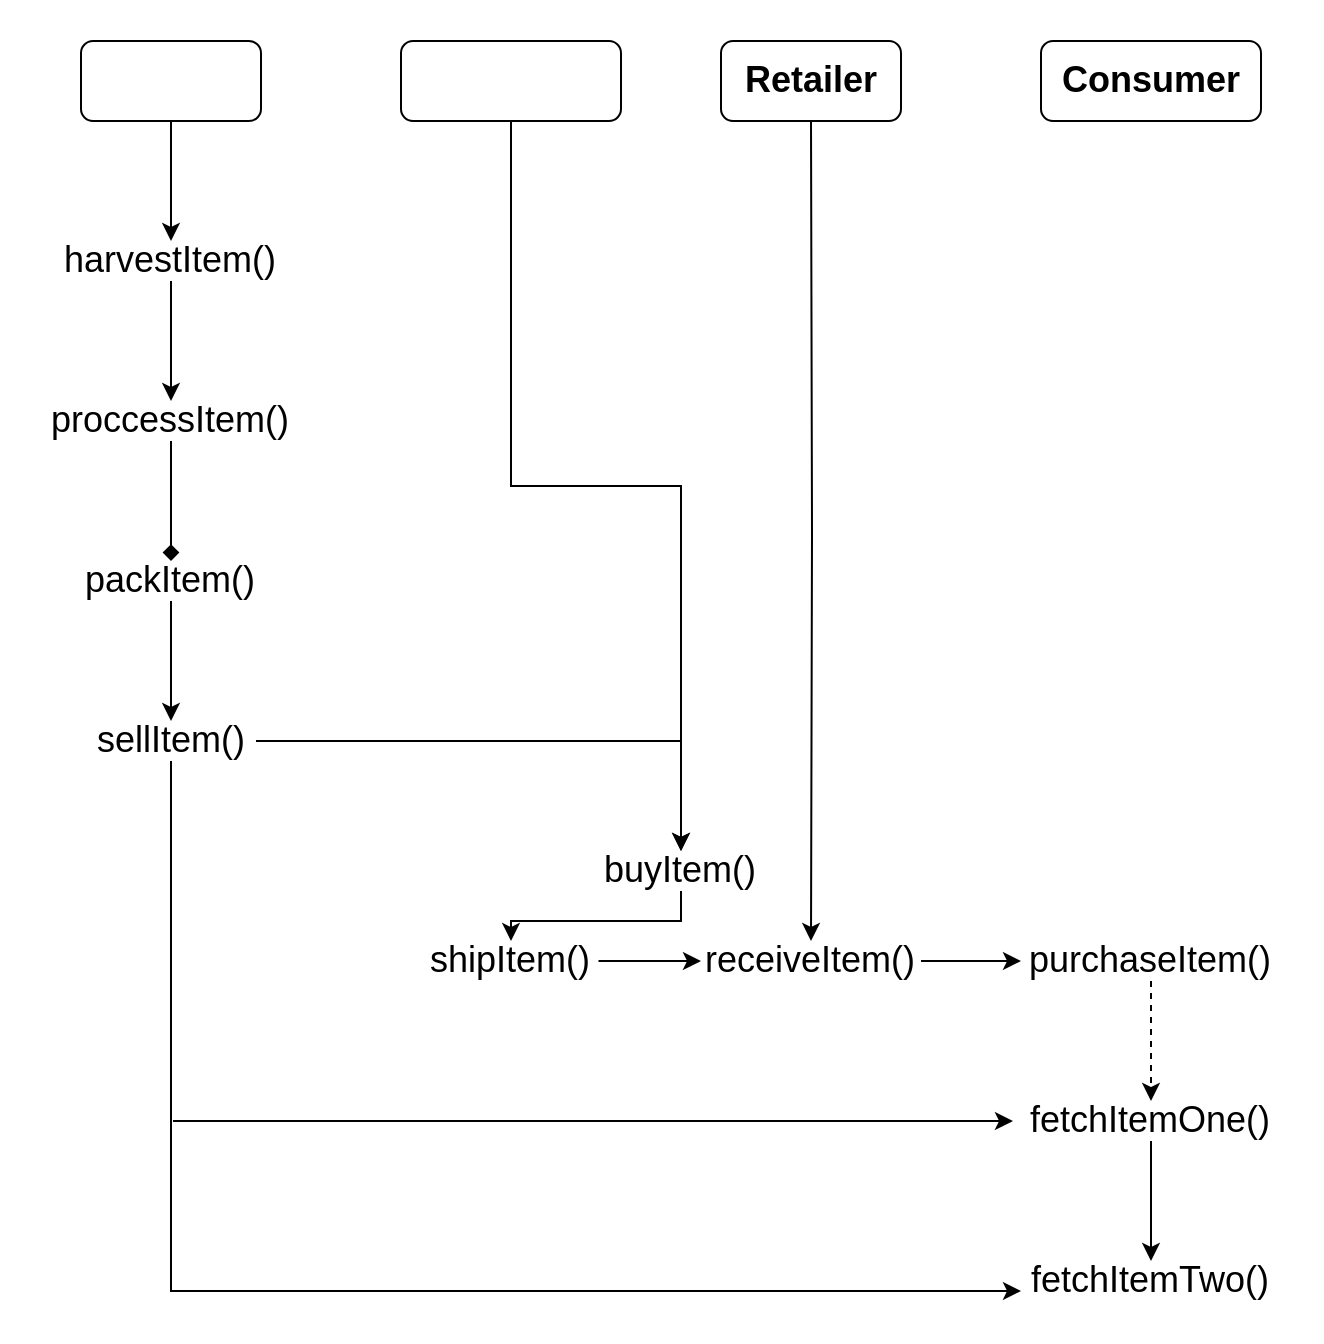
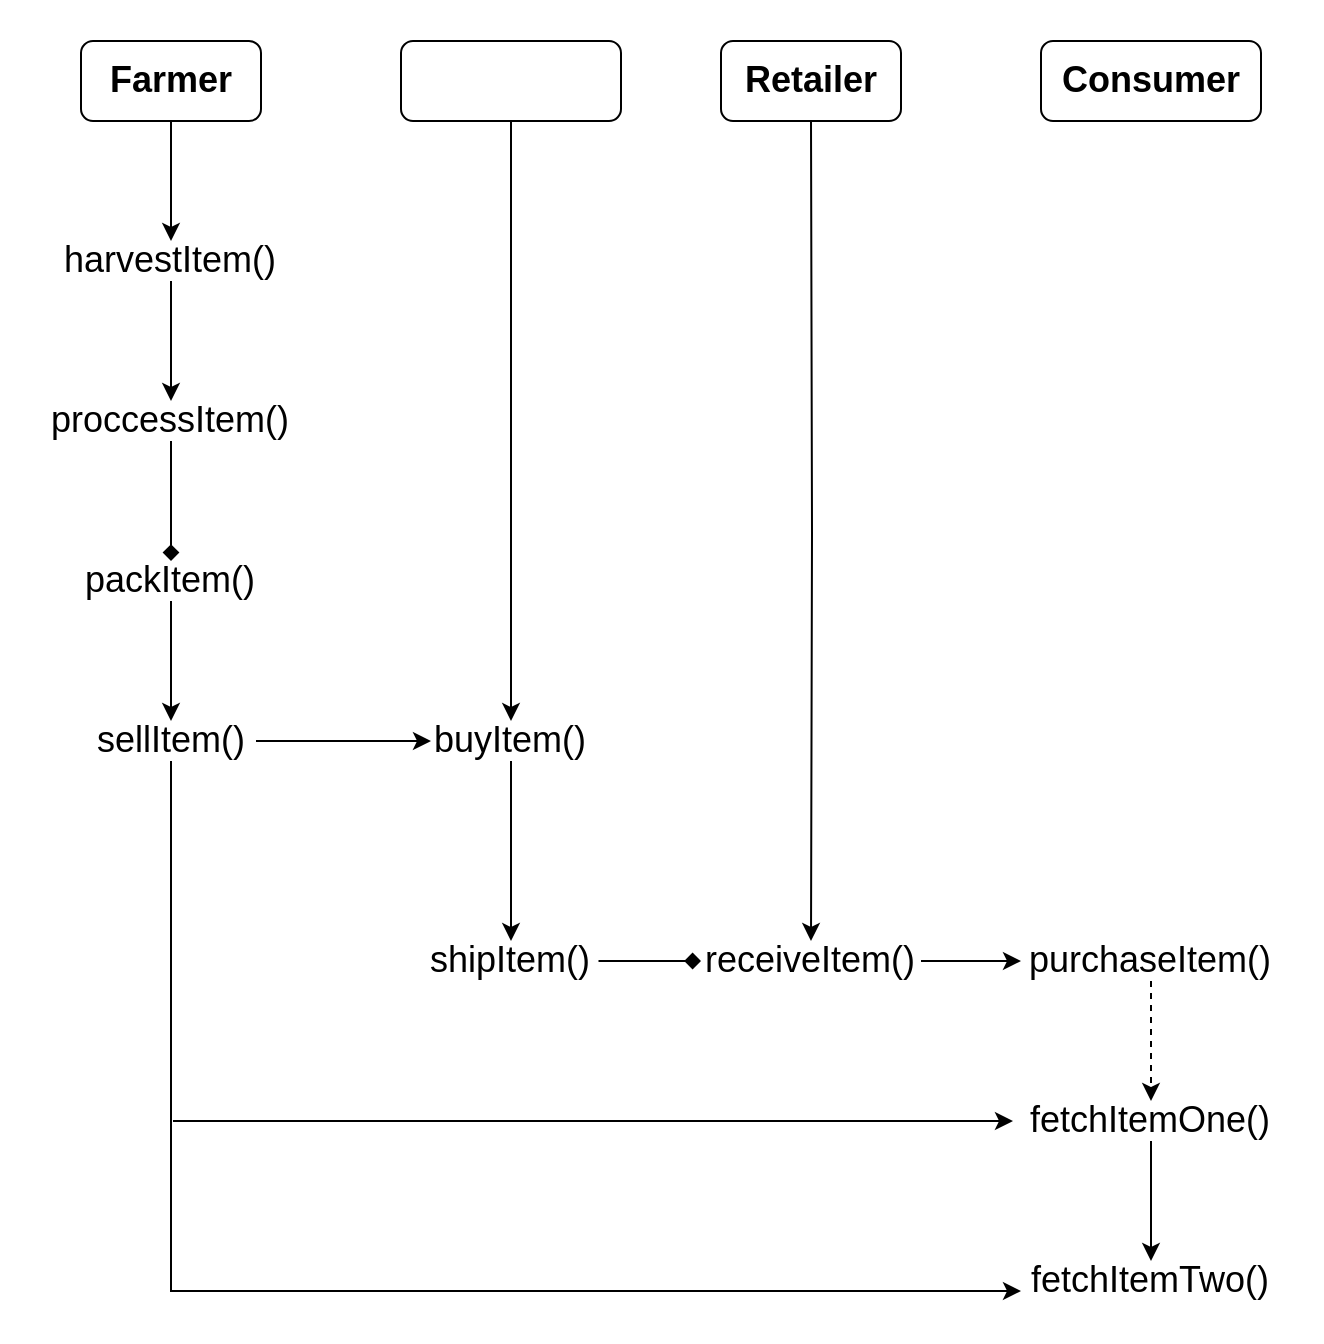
node "Farmer": added
node "buyItem()": moved (681, 871) -> (511, 741)
edge "shipItem()" -> "receiveItem()": arrowhead classic -> diamond
